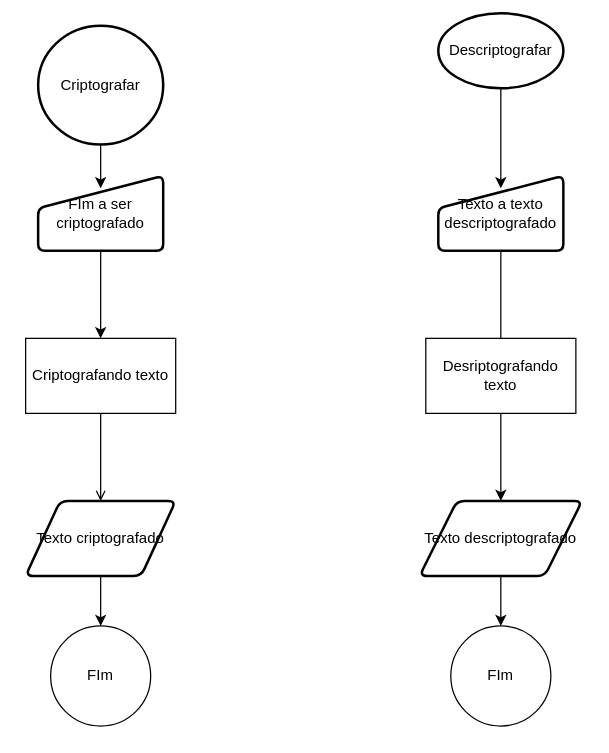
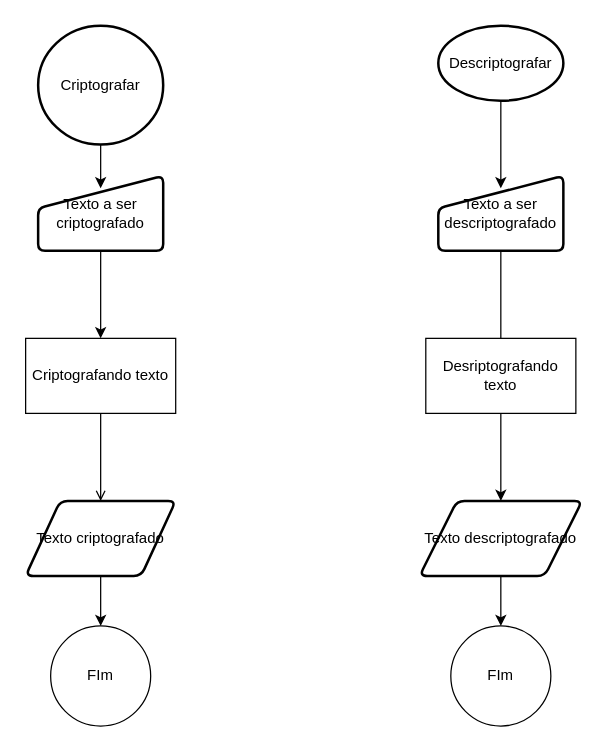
node "Descriptografar": moved (501, 51) -> (501, 63)
node "FIm a ser criptografado": label "FIm a ser criptografado" -> "Texto a ser criptografado"
node "Texto a texto descriptografado": label "Texto a texto descriptografado" -> "Texto a ser descriptografado"
